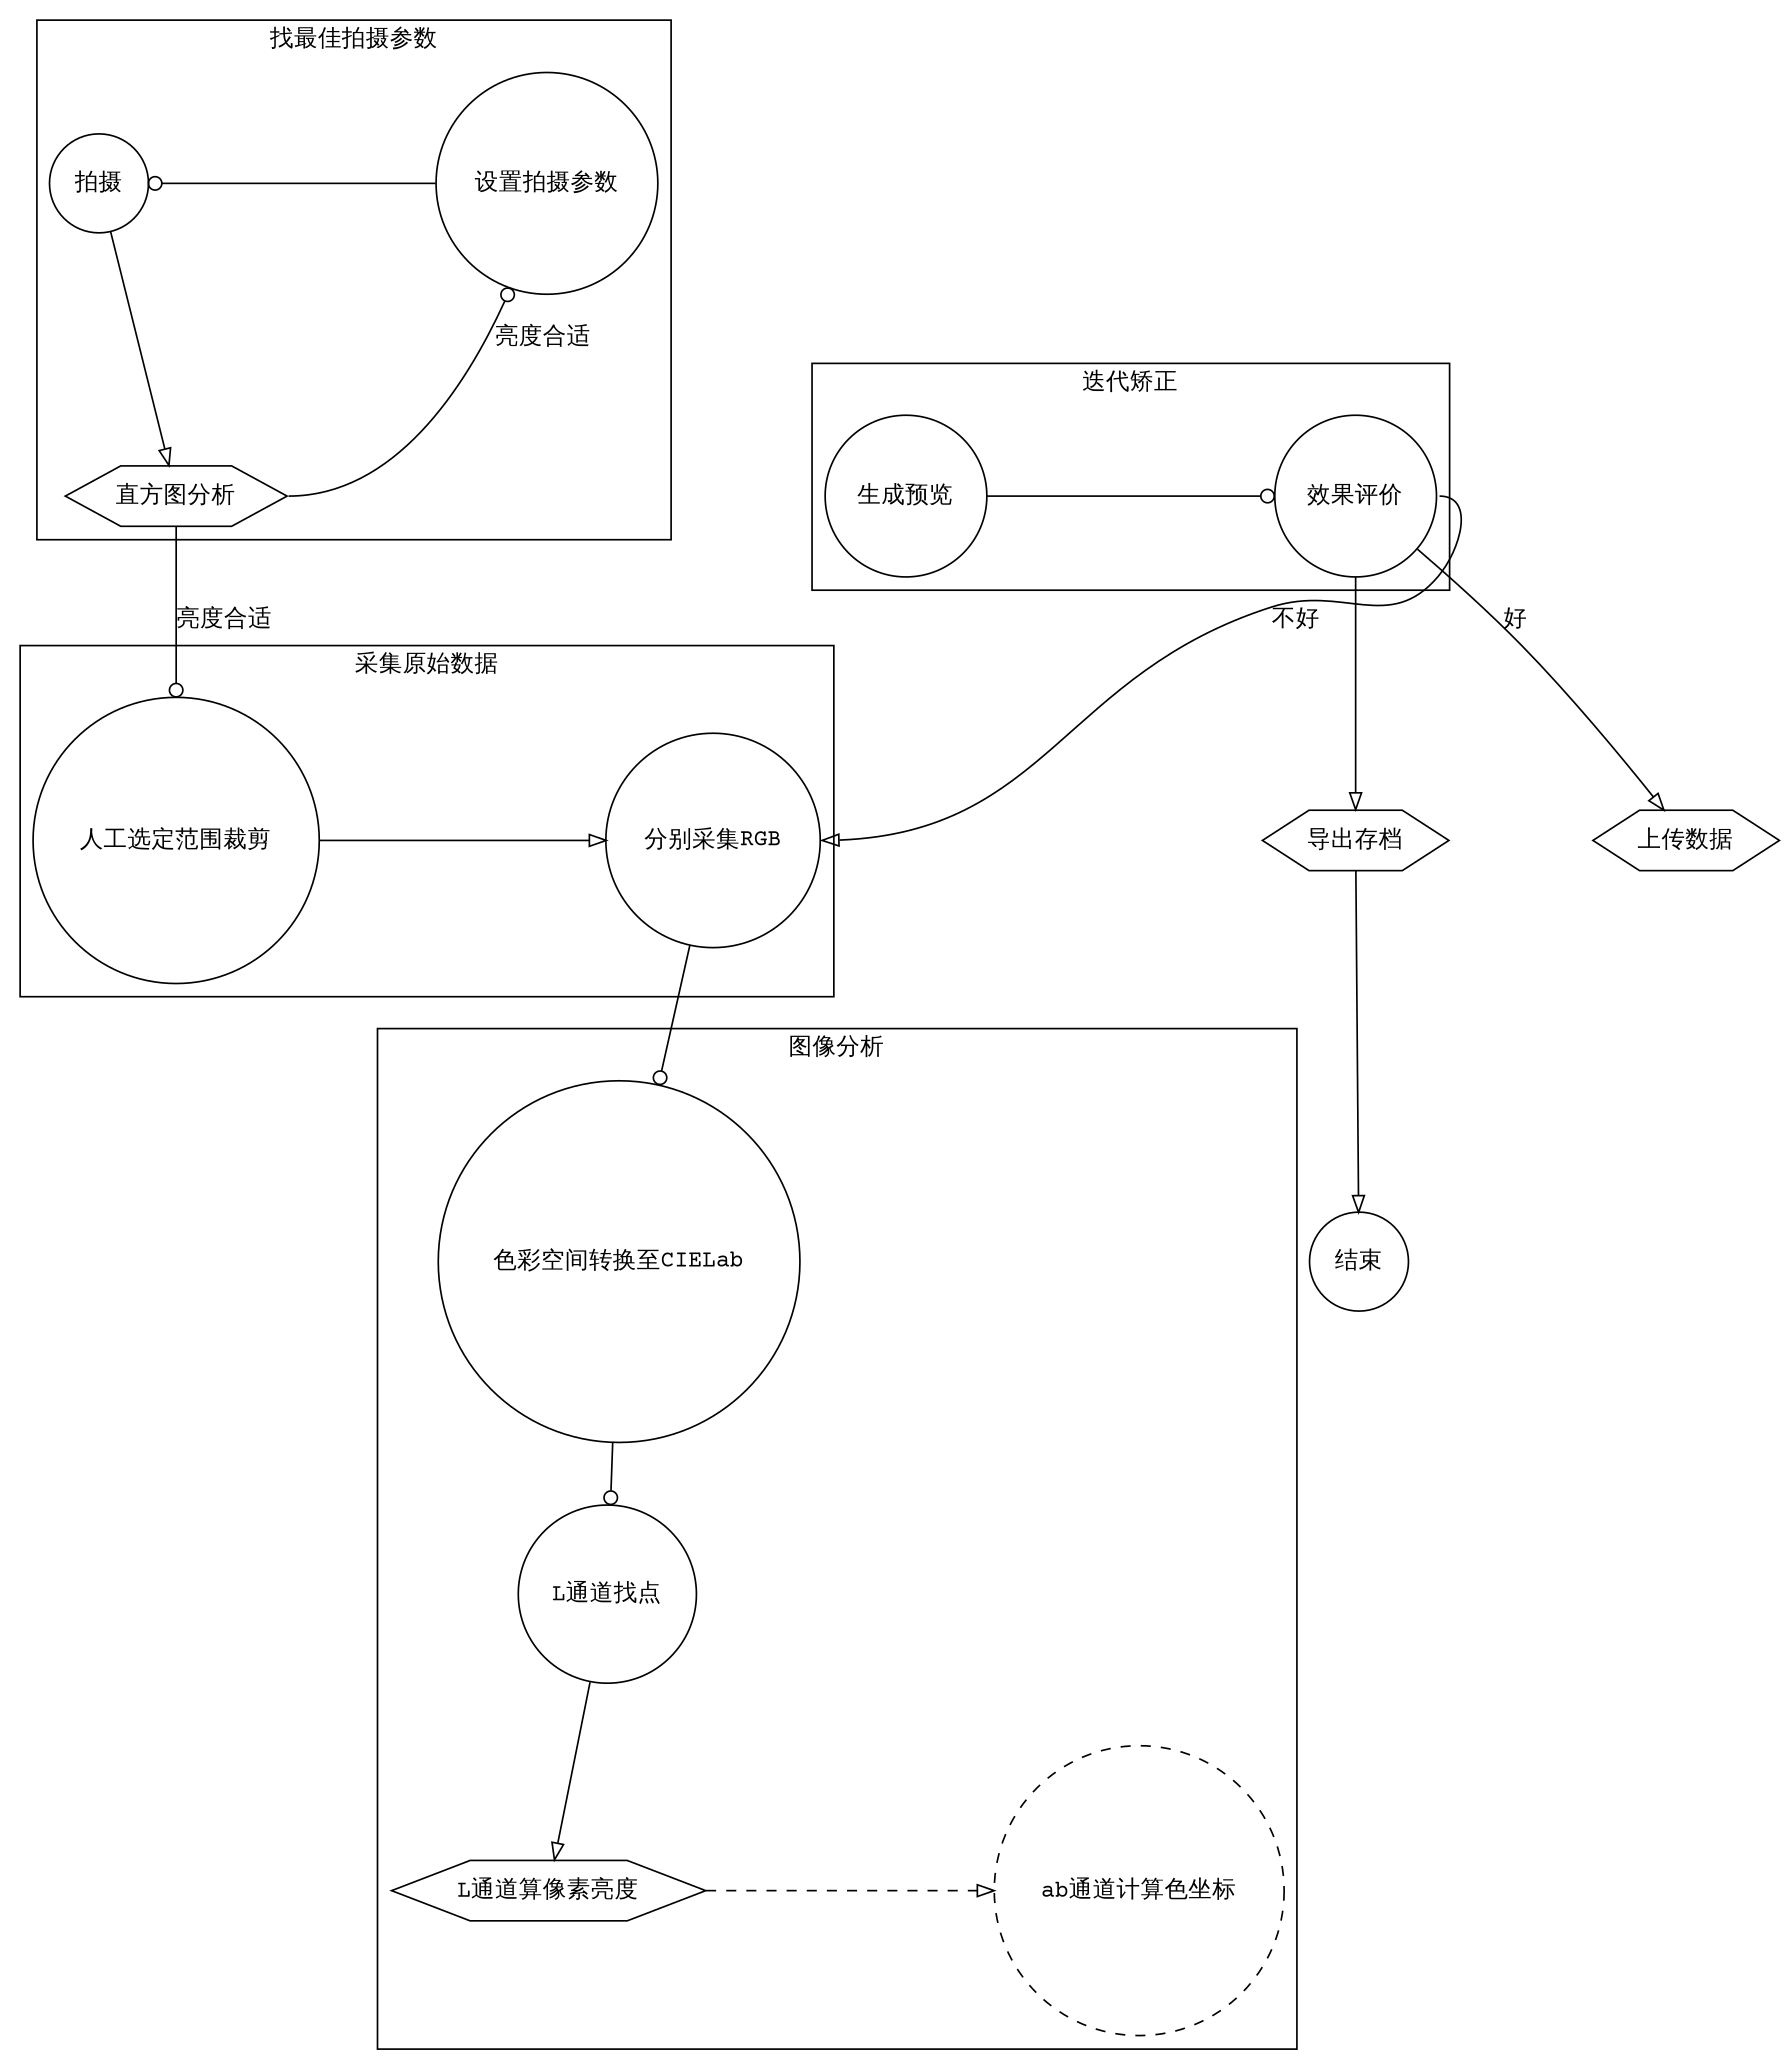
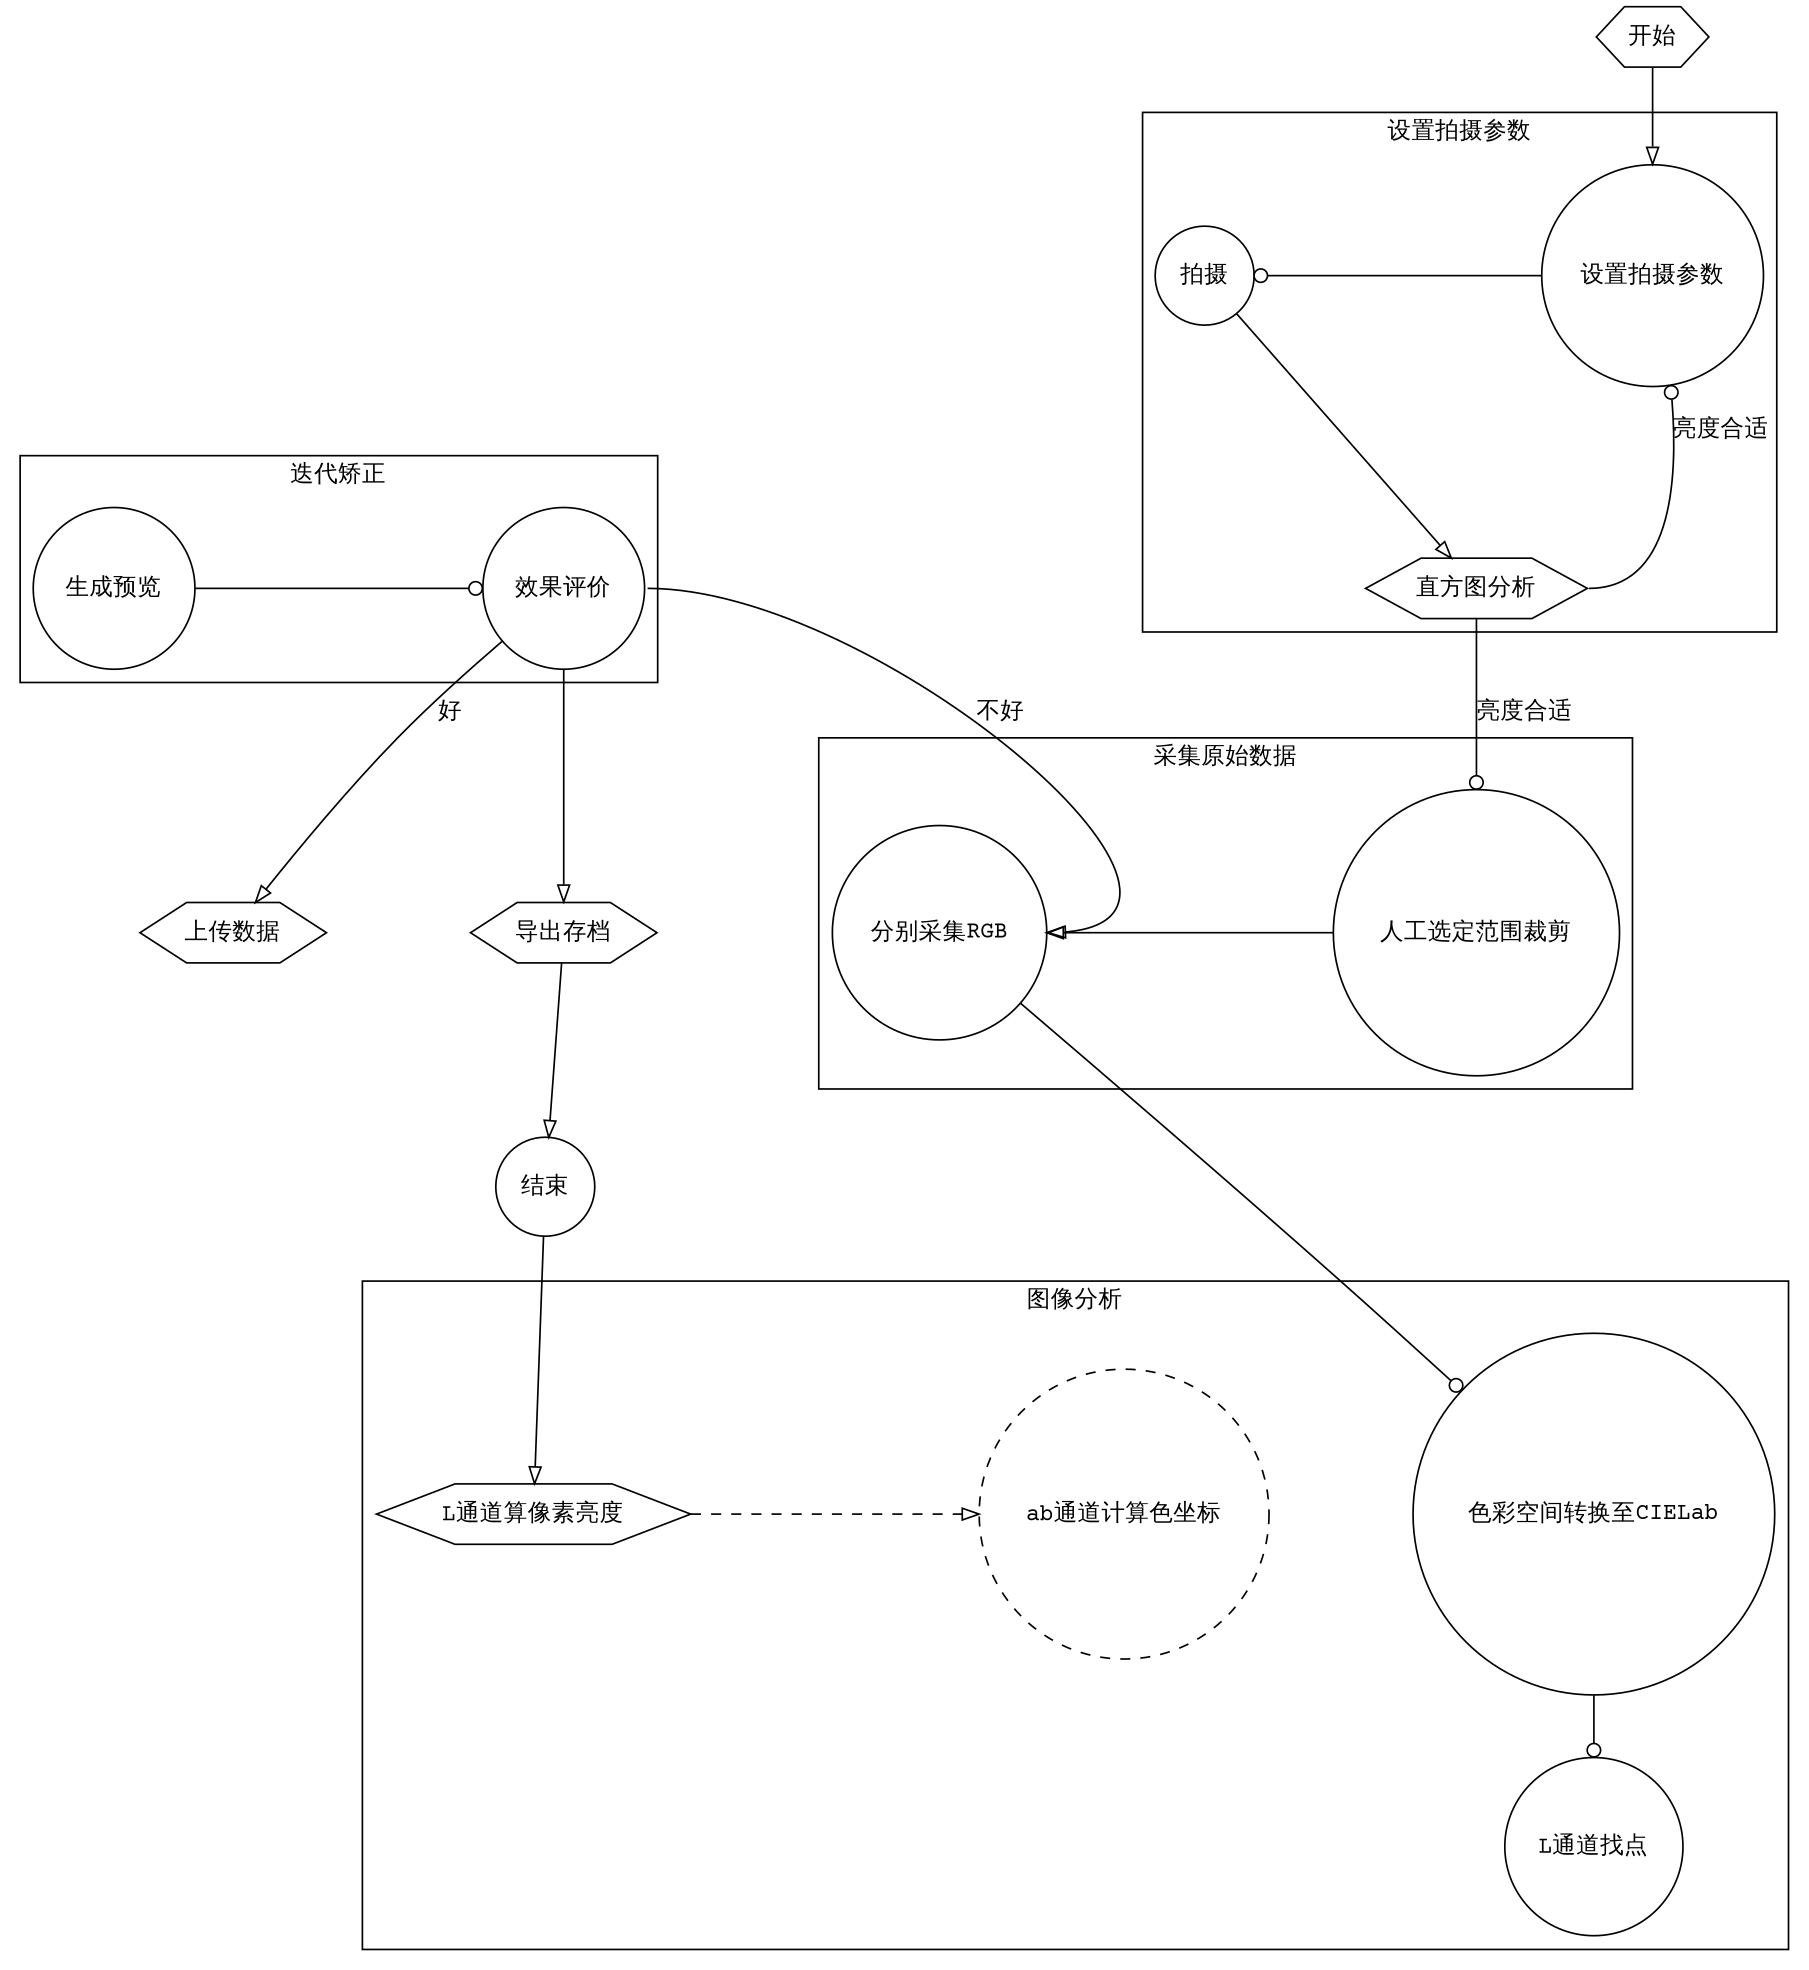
node "开始": added
cluster "找最佳拍摄参数": label "找最佳拍摄参数" -> "设置拍摄参数"
edge "L通道找点" -> "L通道算像素亮度": now "结束" -> "L通道算像素亮度"
